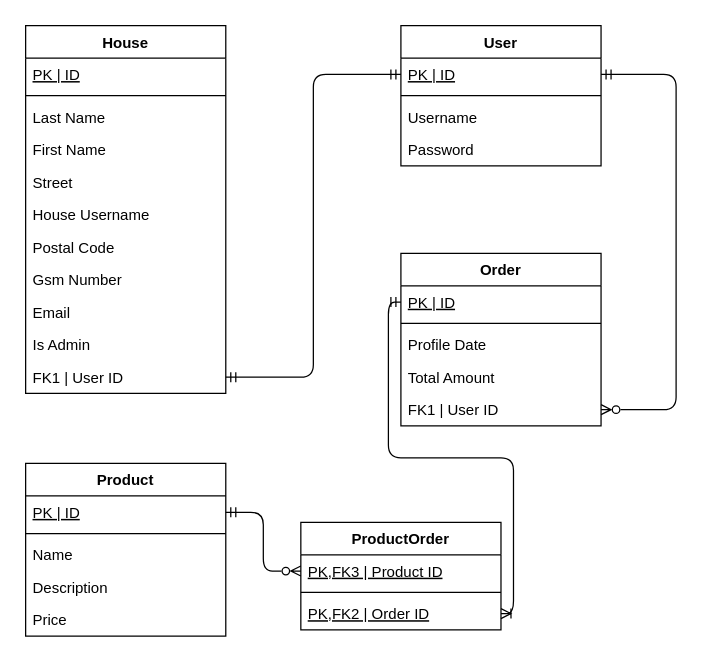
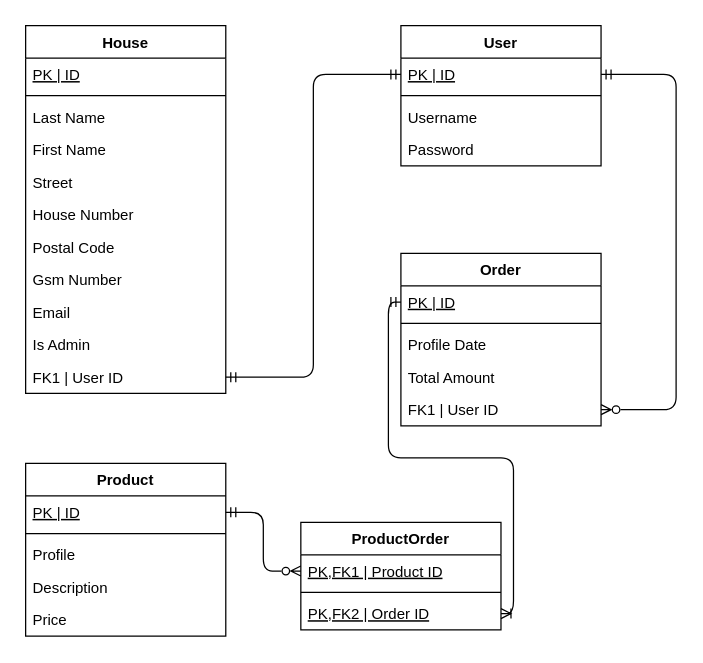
node "House Username": label "House Username" -> "House Number"
node "Name": label "Name" -> "Profile"
node "PK,FK3 | Product ID": label "PK,FK3 | Product ID" -> "PK,FK1 | Product ID"
